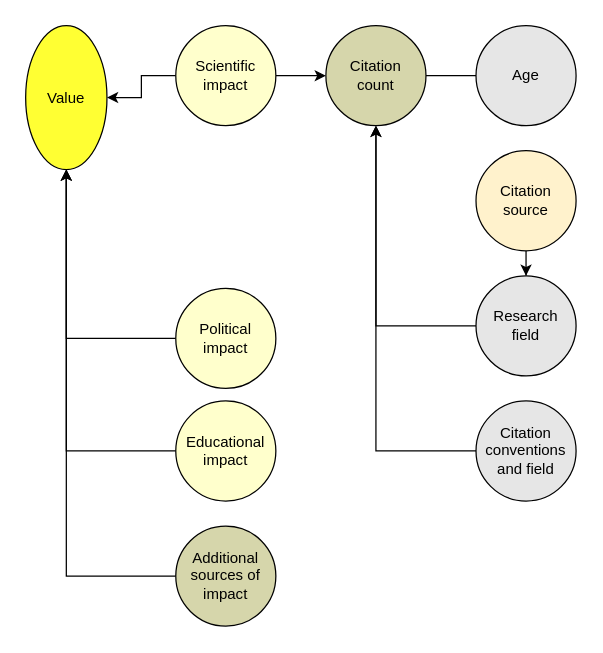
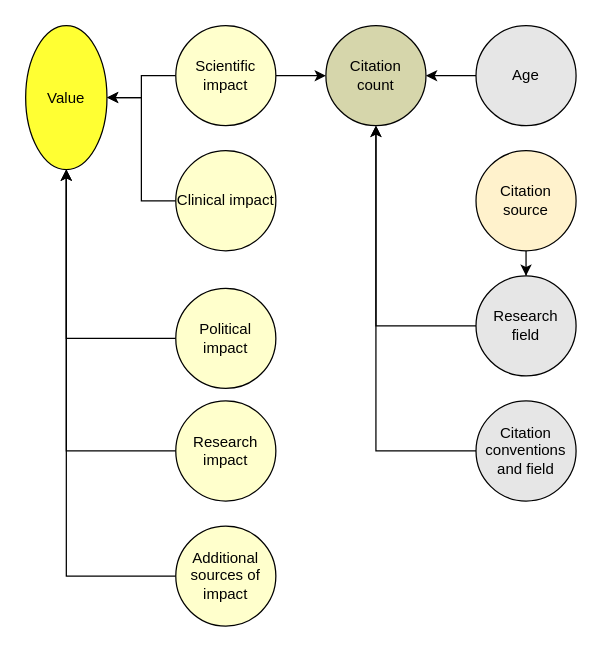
edge "Citation count" -- "Age": arrowhead none -> classic
edge "Clinical impact" -> "Value": added
node "Clinical impact": added
node "Educational impact": label "Educational impact" -> "Research impact"
node "Additional sources of impact": fillcolor #d6d6ab -> #ffffcc
